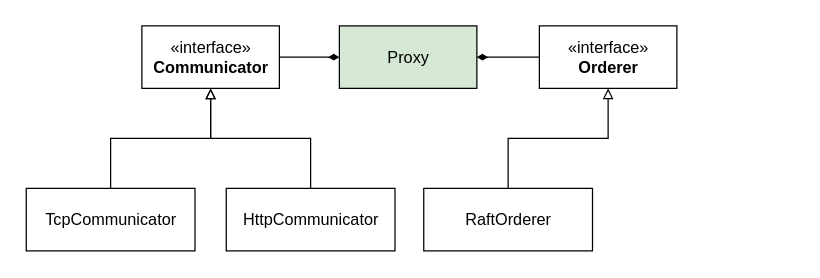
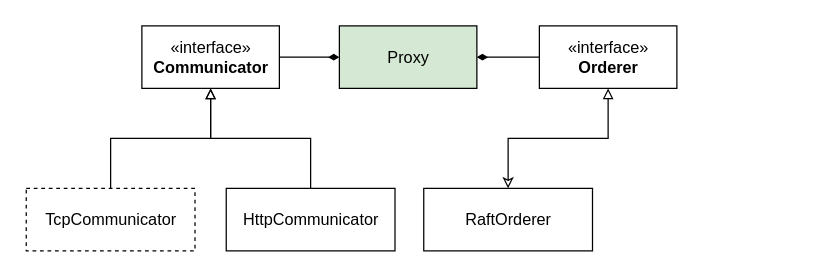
edge "RaftOrderer" -> "«interface»Orderer": arrowhead none -> classic
node "TcpCommunicator": style solid -> dashed
